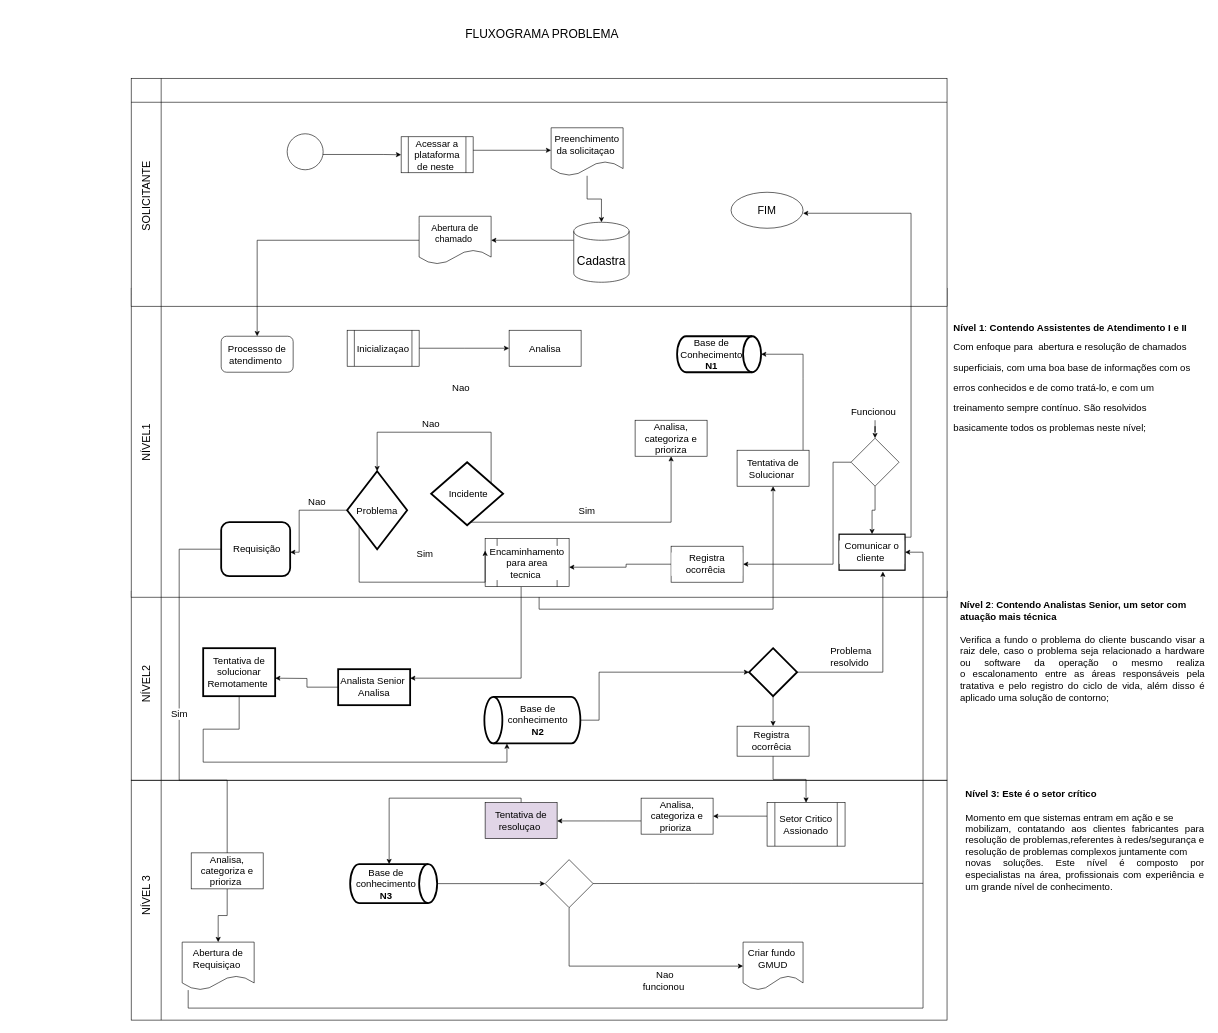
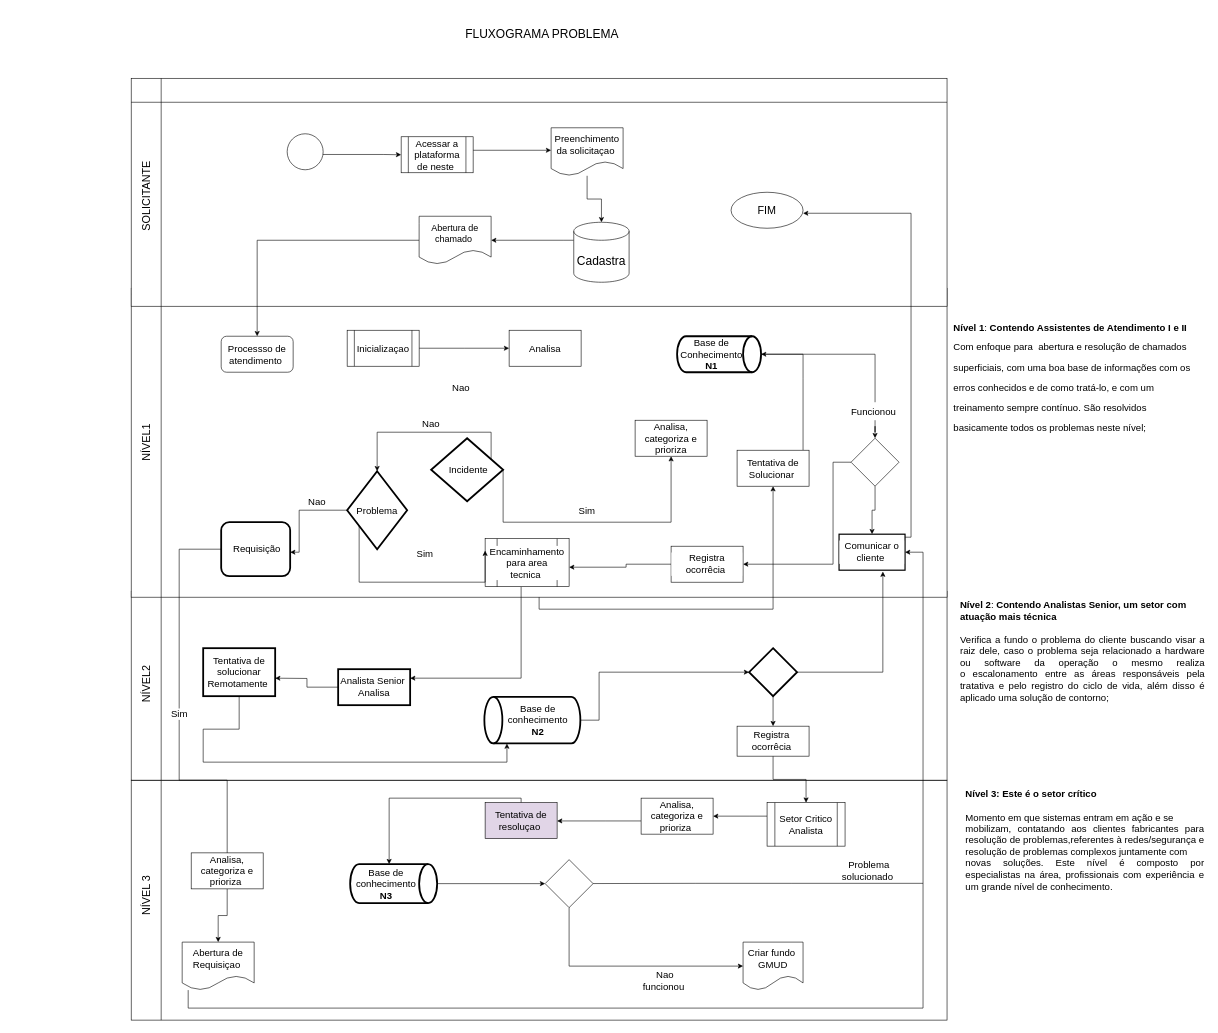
edge "Base de Conhecimento N1" -- "Funcionou": added
node "Incidente": moved (467, 494) -> (467, 470)
node "Problema resolvido": removed
node "Setor Critico Assionado": label "Setor Critico Assionado" -> "Setor Critico Analista"
node "Problema solucionado": added
